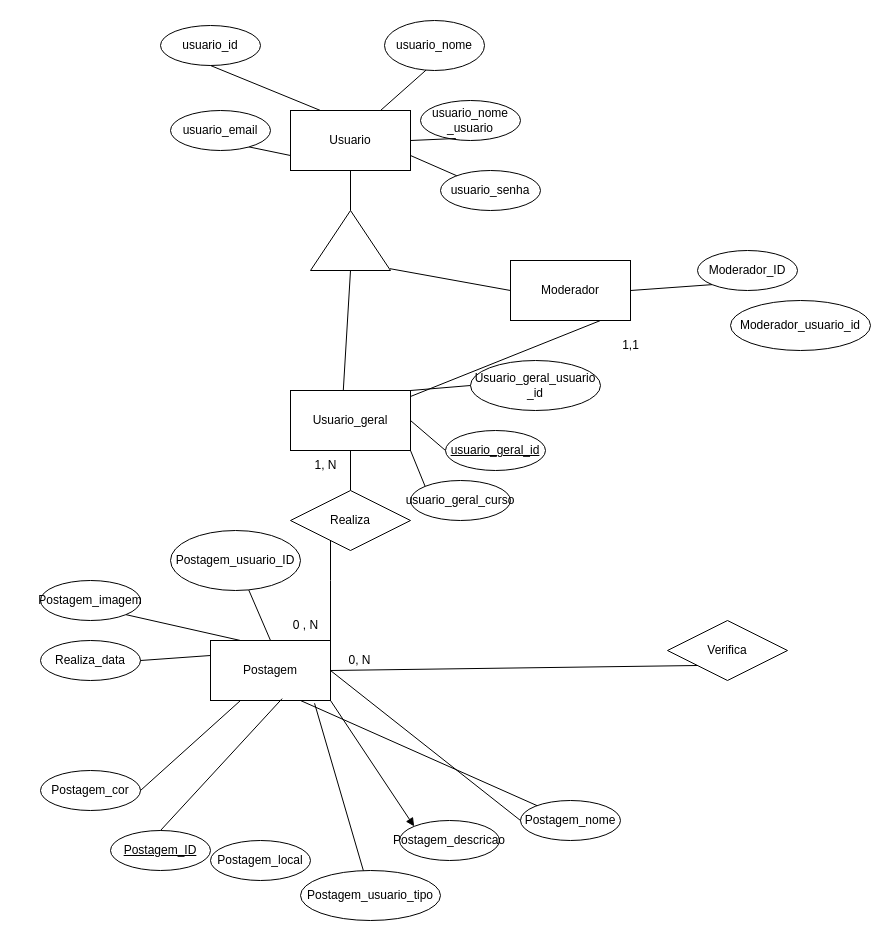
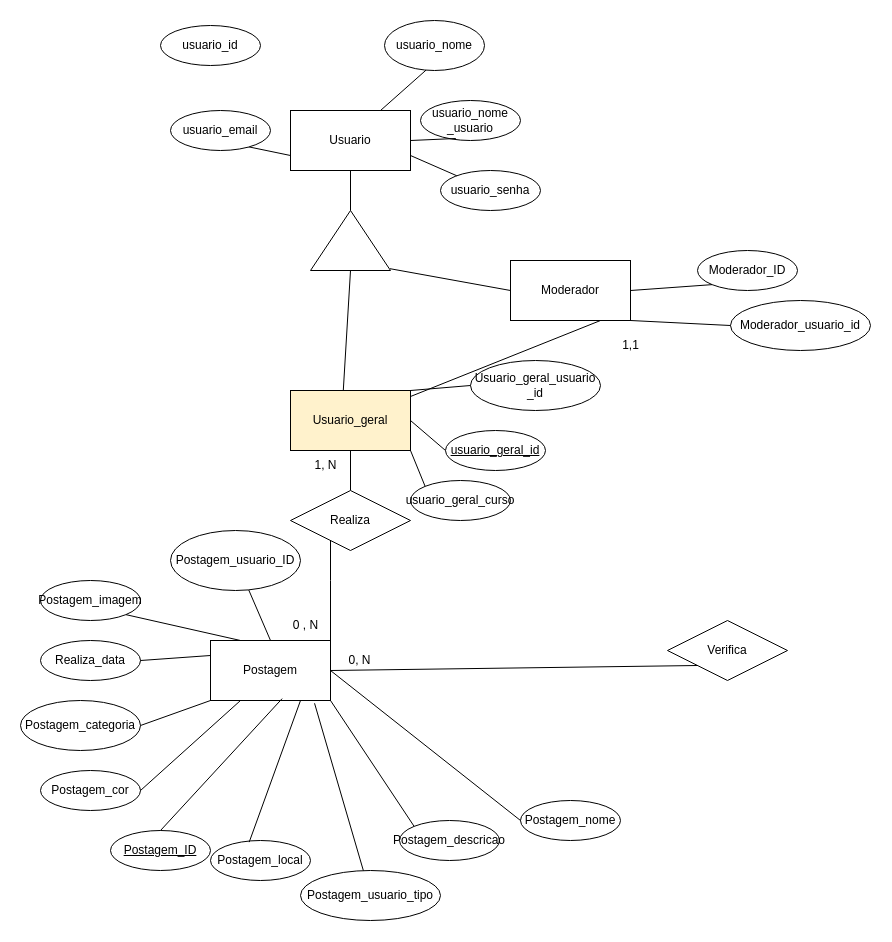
edge "usuario_id" -- "Usuario": removed
edge "Moderador" -- "Moderador_usuario_id": added
node "Usuario_geral": fillcolor #ffffff -> #fff2cc
edge "Postagem" -- "Postagem_categoria": added
node "Postagem_categoria": added
edge "Postagem" -- "Postagem_nome": now "Postagem" -- "Postagem_local"
edge "Postagem" -> "Postagem_descricao": arrowhead block -> none
